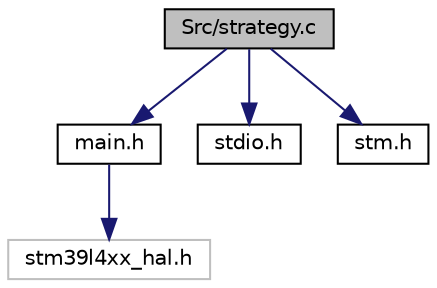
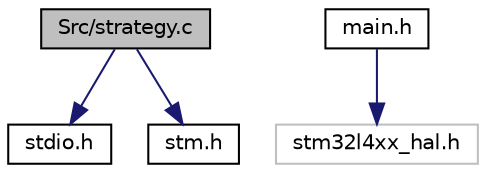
edge "Src/strategy.c" -> "main.h": removed
node "stm39l4xx_hal.h": label "stm39l4xx_hal.h" -> "stm32l4xx_hal.h"
